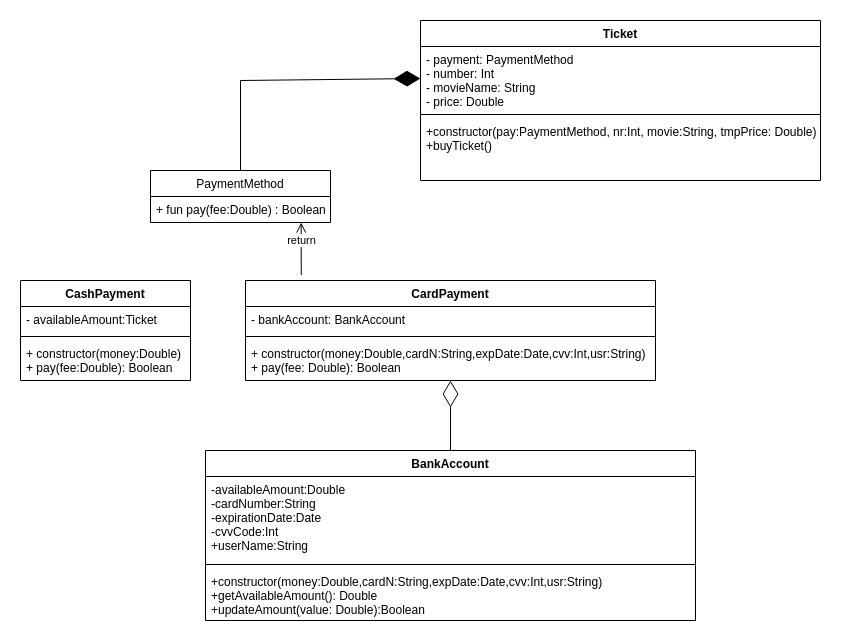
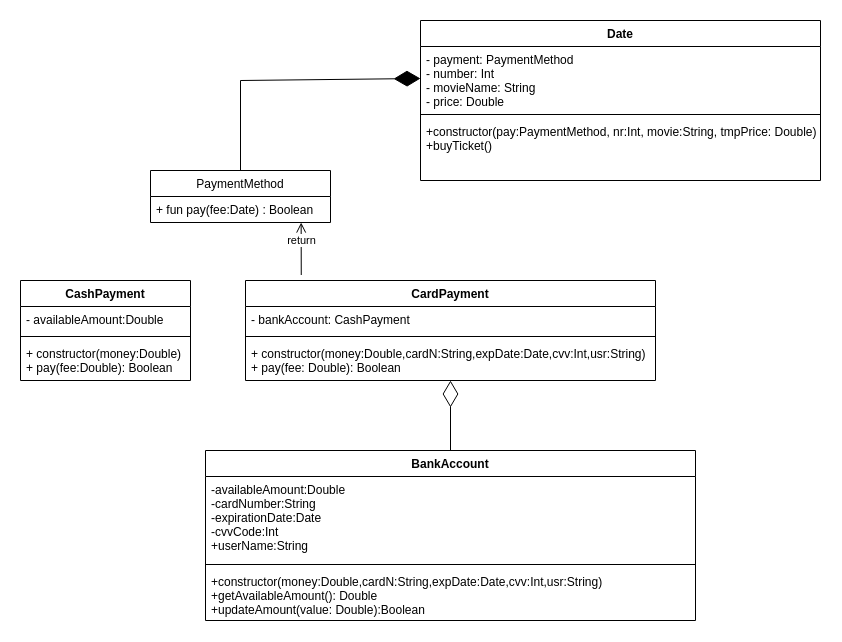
node "Ticket": label "Ticket" -> "Date"
node "+ fun pay(fee:Double) : Boolean": label "+ fun pay(fee:Double) : Boolean" -> "+ fun pay(fee:Date) : Boolean"
node "- availableAmount:Ticket": label "- availableAmount:Ticket" -> "- availableAmount:Double"
node "- bankAccount: BankAccount": label "- bankAccount: BankAccount" -> "- bankAccount: CashPayment"
